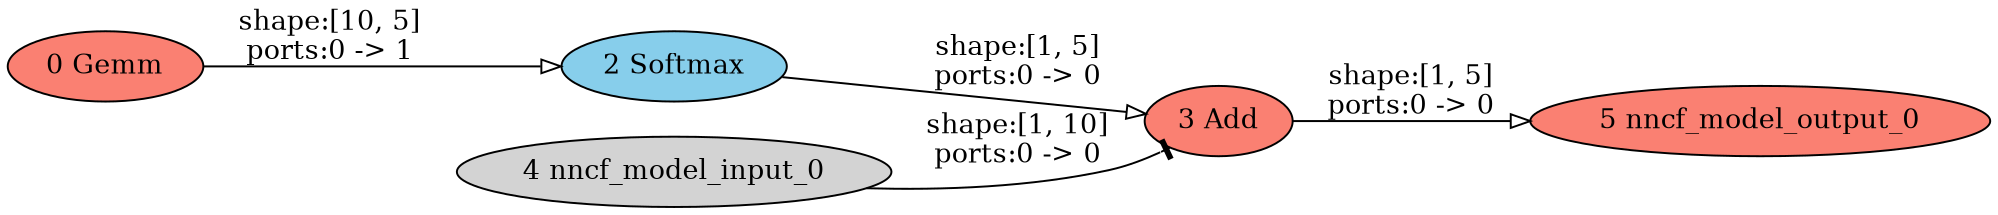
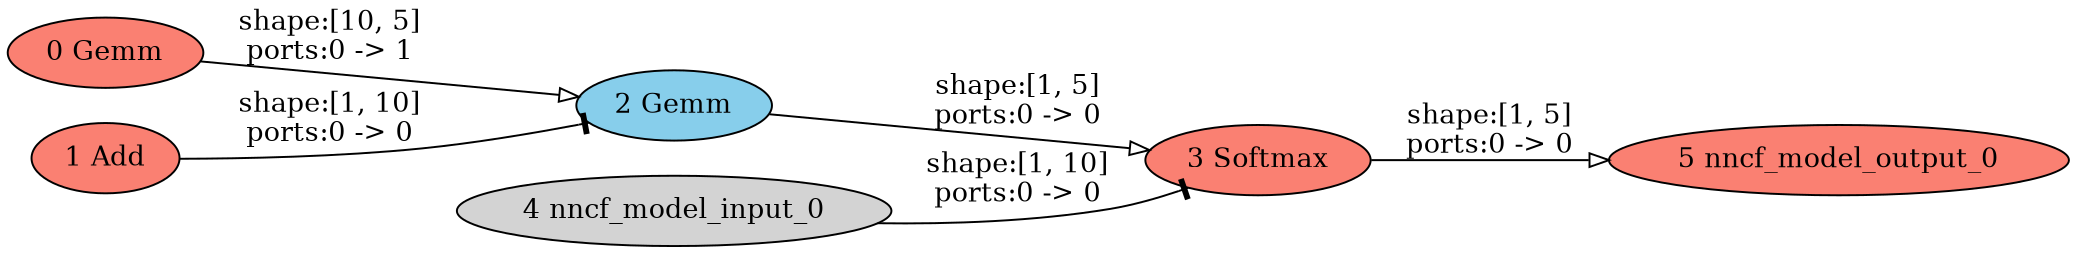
node "2 Softmax": label "2 Softmax" -> "2 Gemm"
node "3 Add": label "3 Add" -> "3 Softmax"
node "1 Add": added
